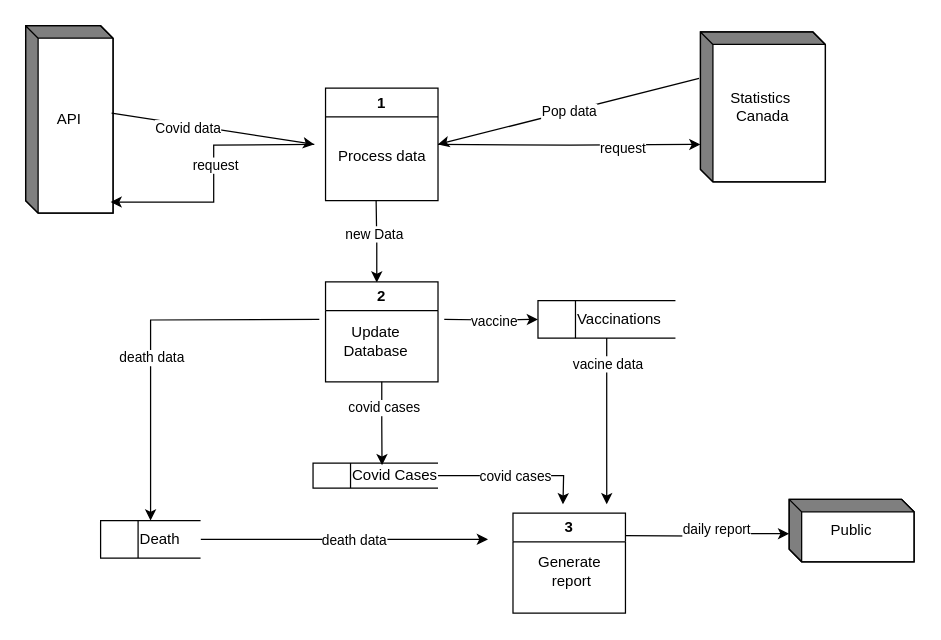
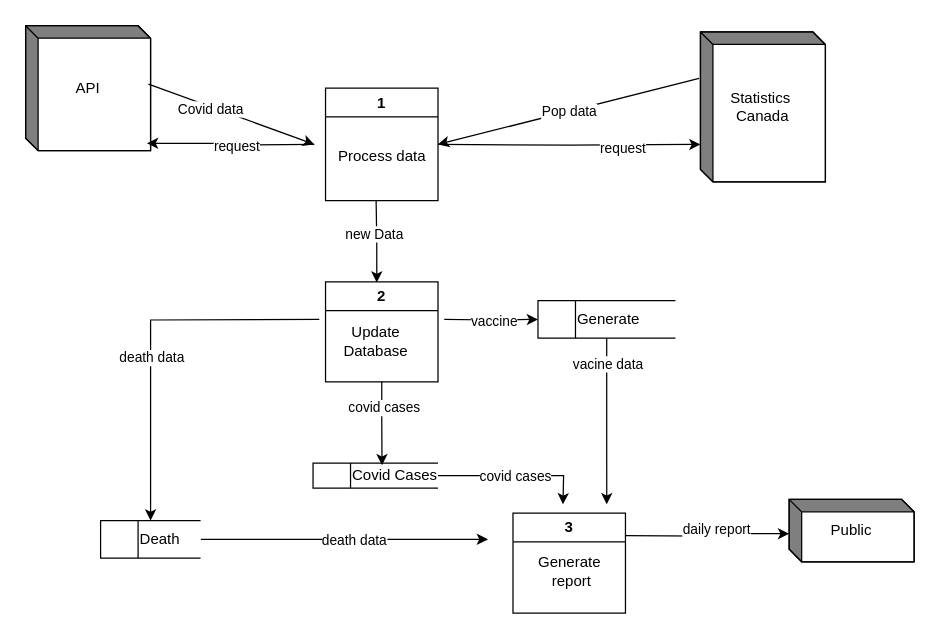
node "API": size 88x188 -> 125x125
node "Vaccinations": label "Vaccinations" -> "Generate"
